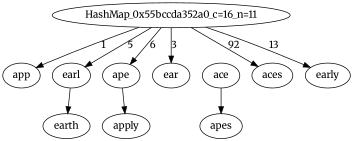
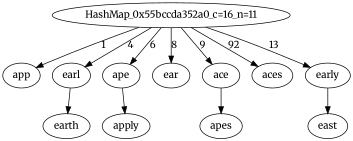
edge "HashMap_0x55bccda352a0_c=16_n=11" -> "ace": added, label "9"
edge "HashMap_0x55bccda352a0_c=16_n=11" -> "earl": label "5" -> "4"
edge "HashMap_0x55bccda352a0_c=16_n=11" -> "ear": label "3" -> "8"
node "east": added
